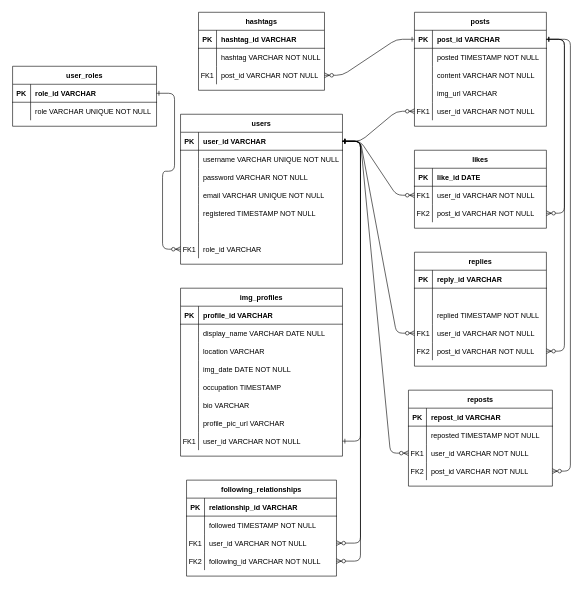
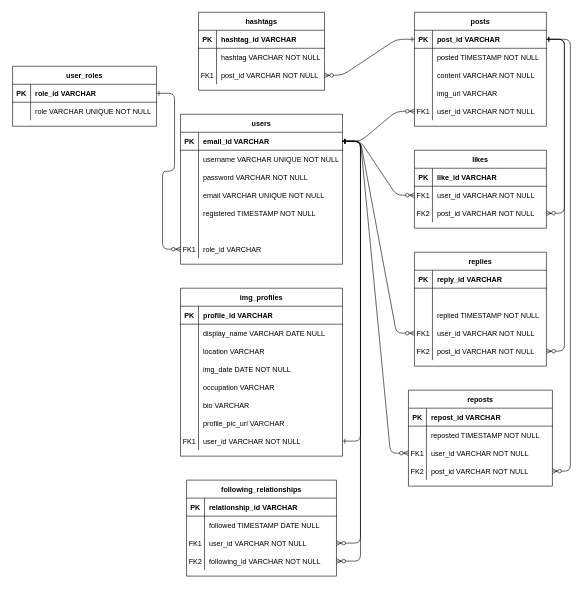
node "user_id VARCHAR": label "user_id VARCHAR" -> "email_id VARCHAR"
node "like_id DATE": label "like_id DATE" -> "like_id VARCHAR"
node "occupation TIMESTAMP": label "occupation TIMESTAMP" -> "occupation VARCHAR"
node "followed TIMESTAMP NOT NULL": label "followed TIMESTAMP NOT NULL" -> "followed TIMESTAMP DATE NULL"
